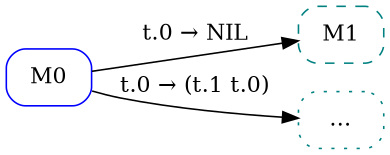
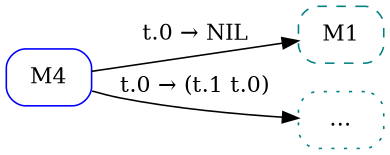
node "M0": label "M0" -> "M4"
